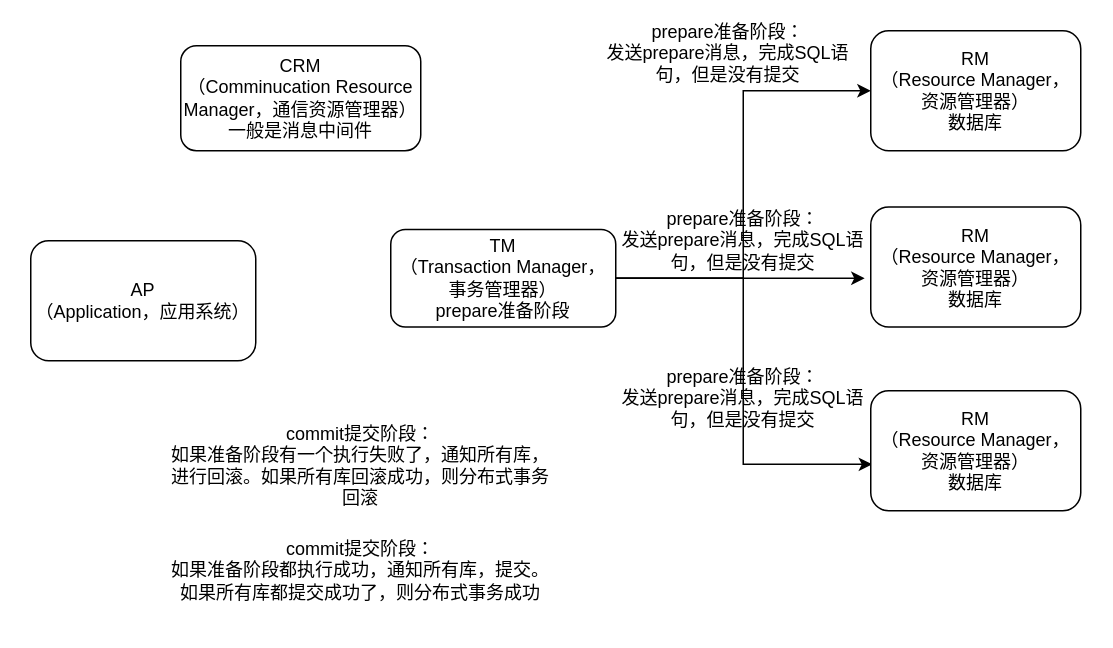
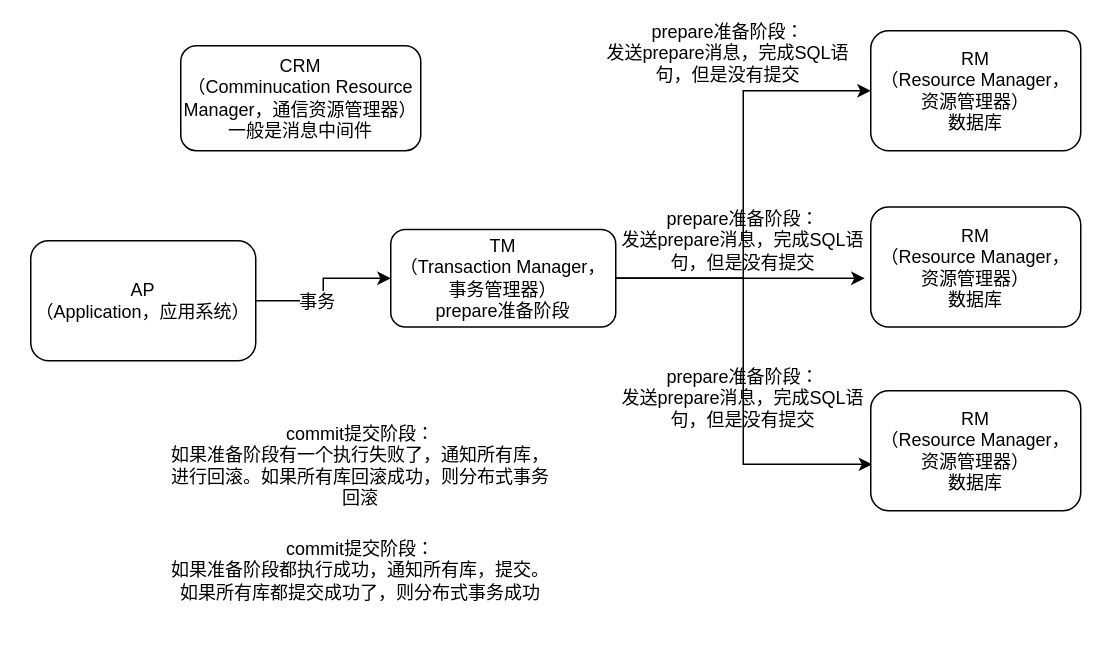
edge "AP （Application，应用系统）" -> "TM （Transaction Manager，事务管理器） prepare准备阶段": added, label "事务"
